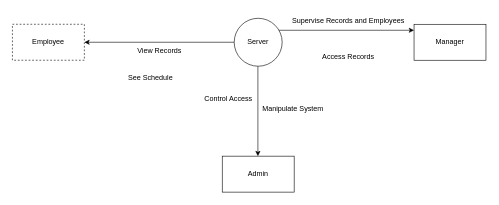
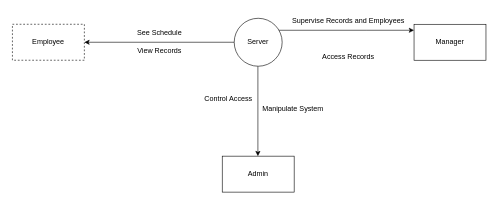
node "See Schedule": moved (150, 78) -> (159, 33)
